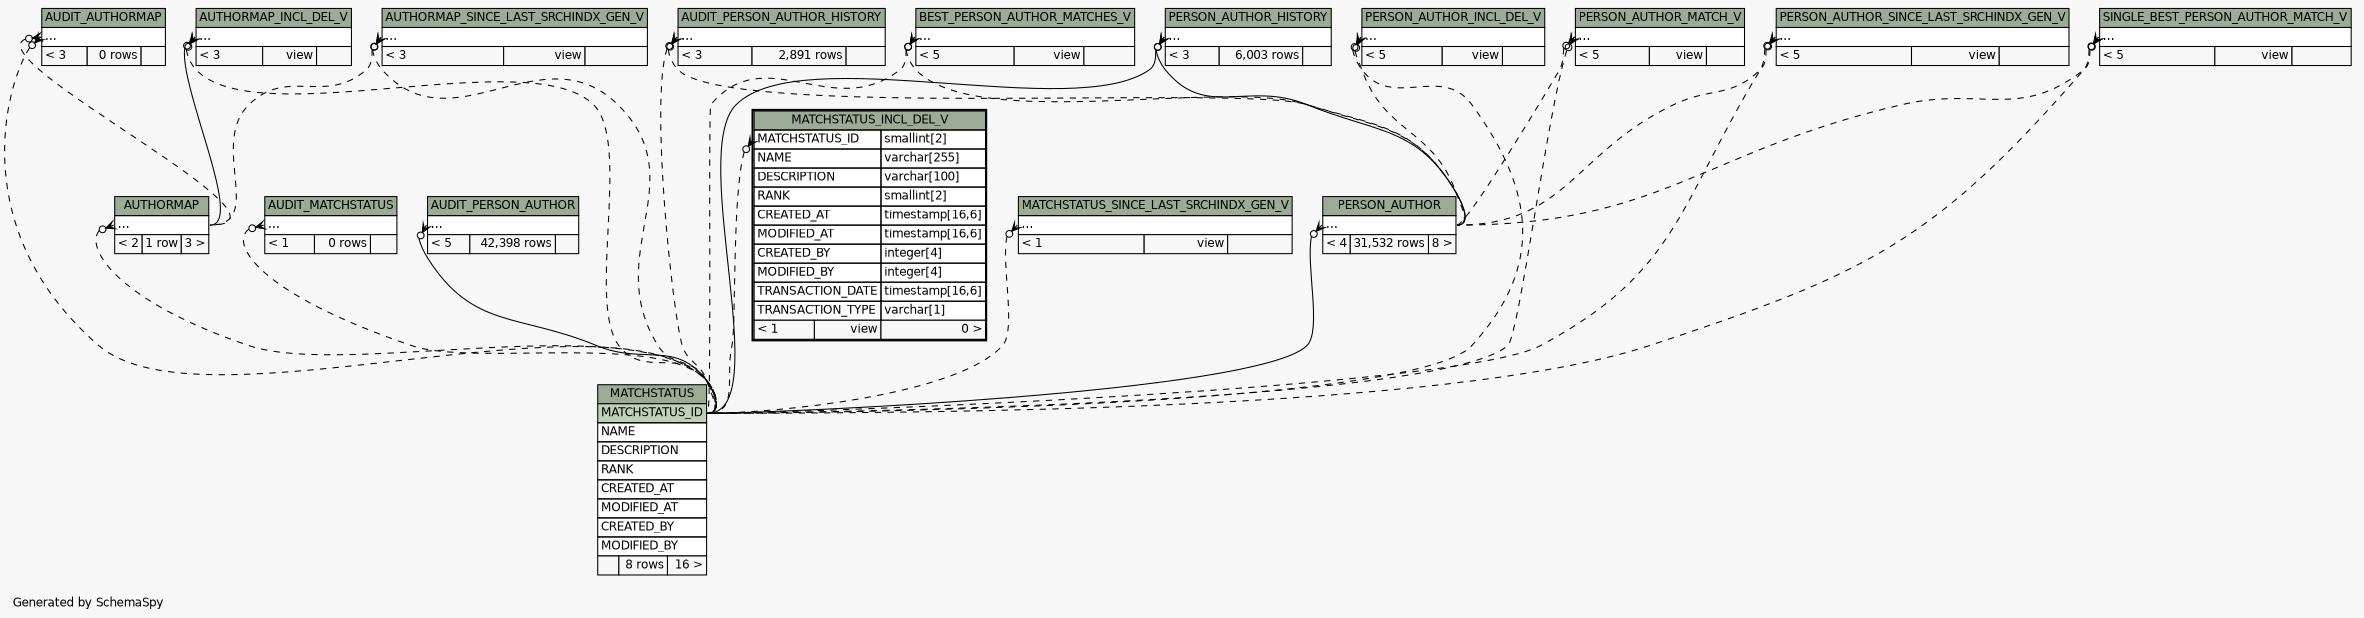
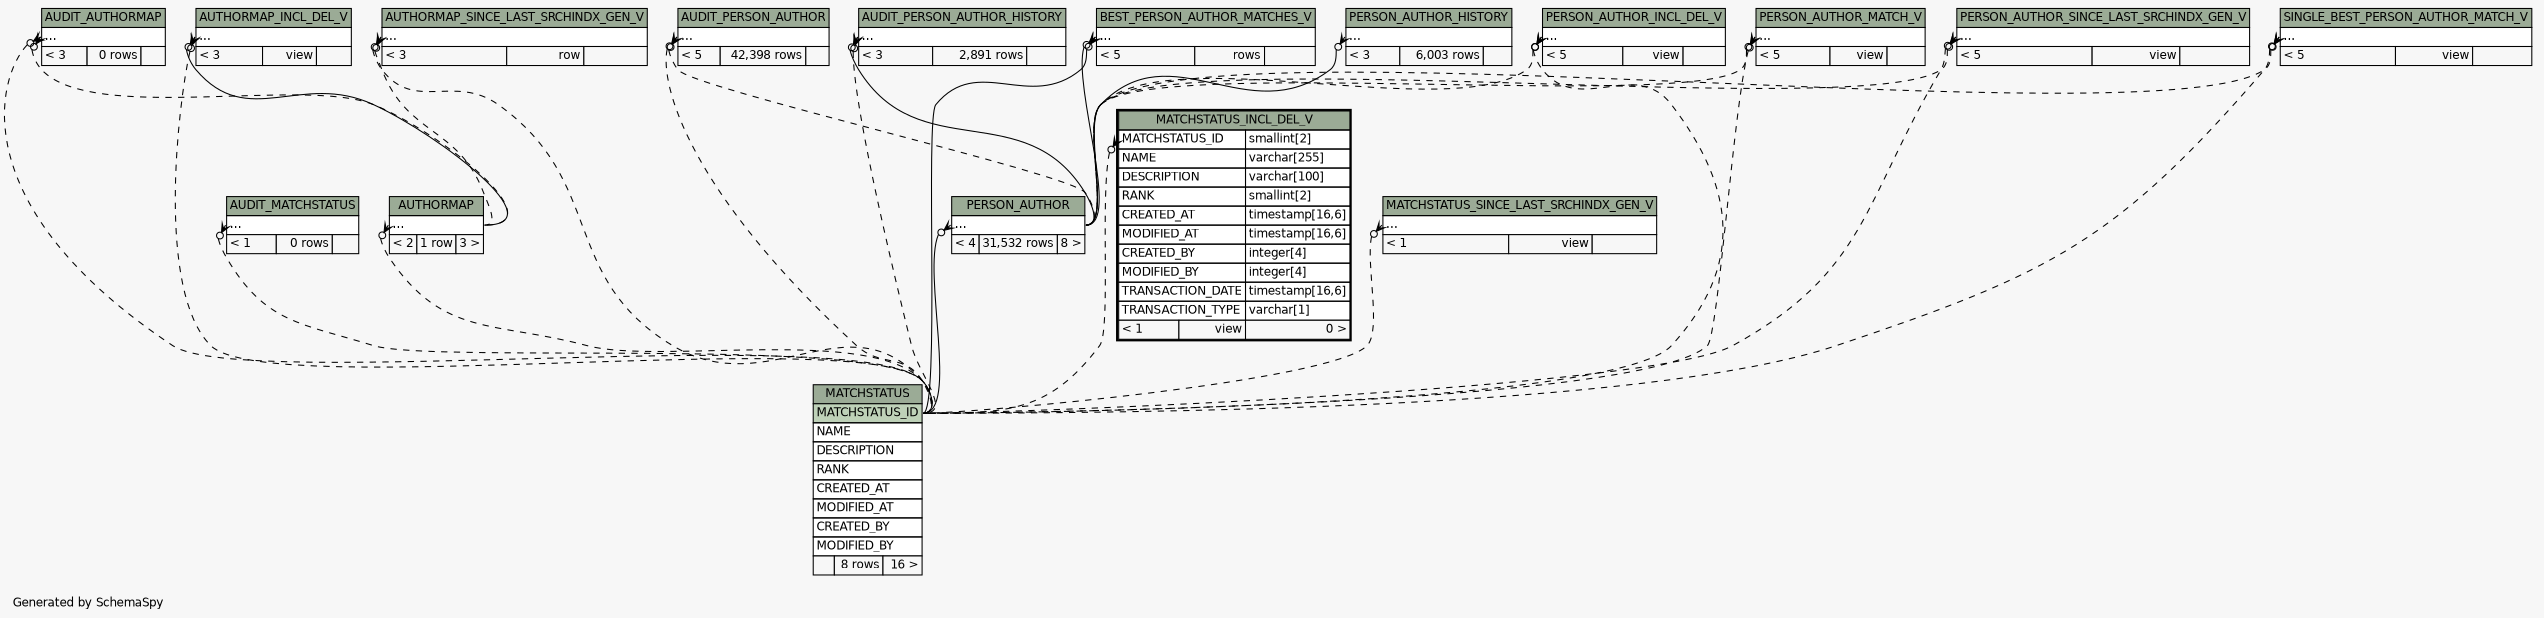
node "AUTHORMAP_SINCE_LAST_SRCHINDX_GEN_V": text "view" -> "row"
node "BEST_PERSON_AUTHOR_MATCHES_V": text "view" -> "rows"
edge "MATCHSTATUS" -> "PERSON_AUTHOR_HISTORY": removed
edge "PERSON_AUTHOR" -> "BEST_PERSON_AUTHOR_MATCHES_V": style dashed -> solid
edge "PERSON_AUTHOR" -> "AUDIT_PERSON_AUTHOR_HISTORY": style dashed -> solid
edge "PERSON_AUTHOR" -> "AUDIT_PERSON_AUTHOR": added
edge "MATCHSTATUS" -> "BEST_PERSON_AUTHOR_MATCHES_V": style dashed -> solid
edge "MATCHSTATUS" -> "AUDIT_PERSON_AUTHOR": style solid -> dashed
